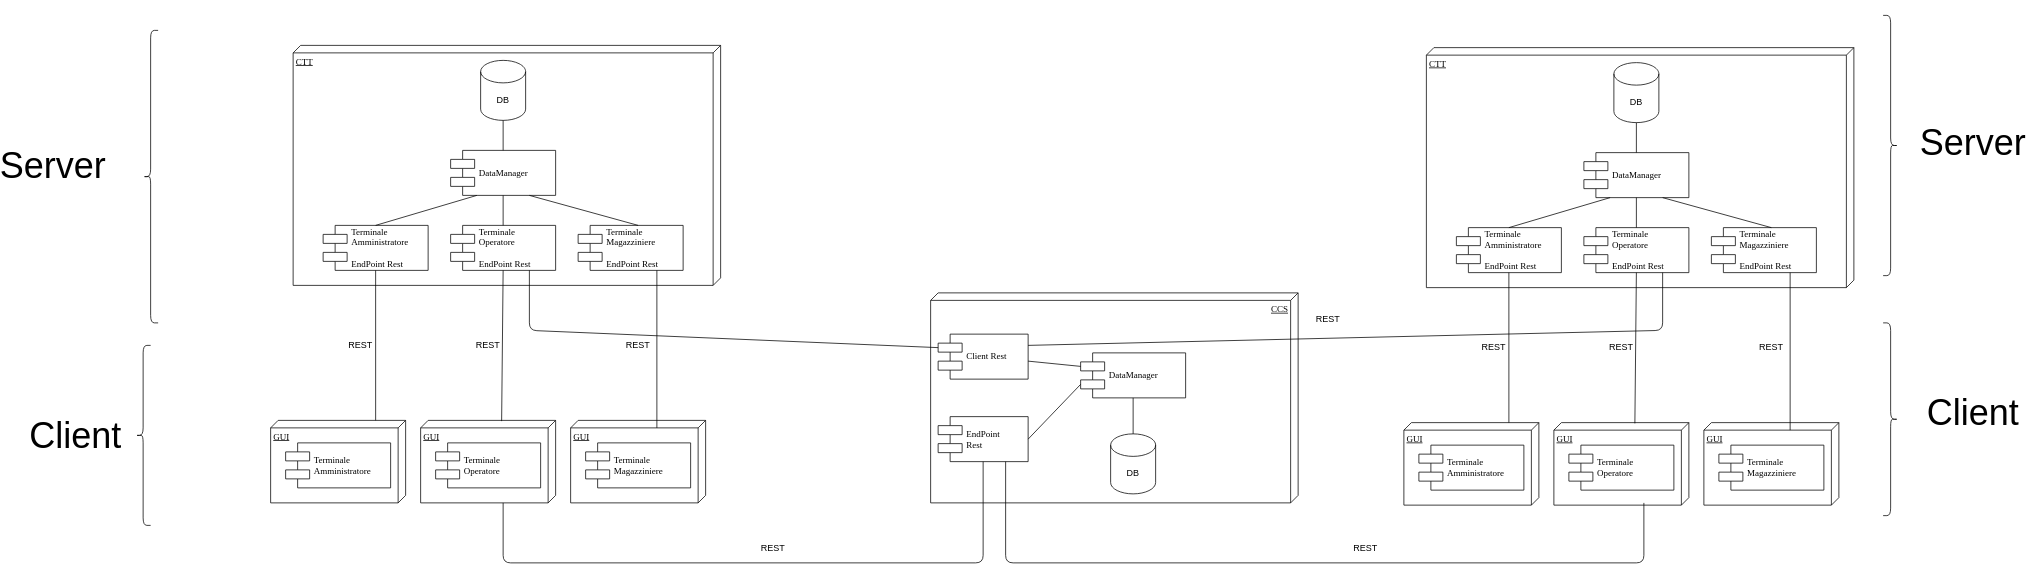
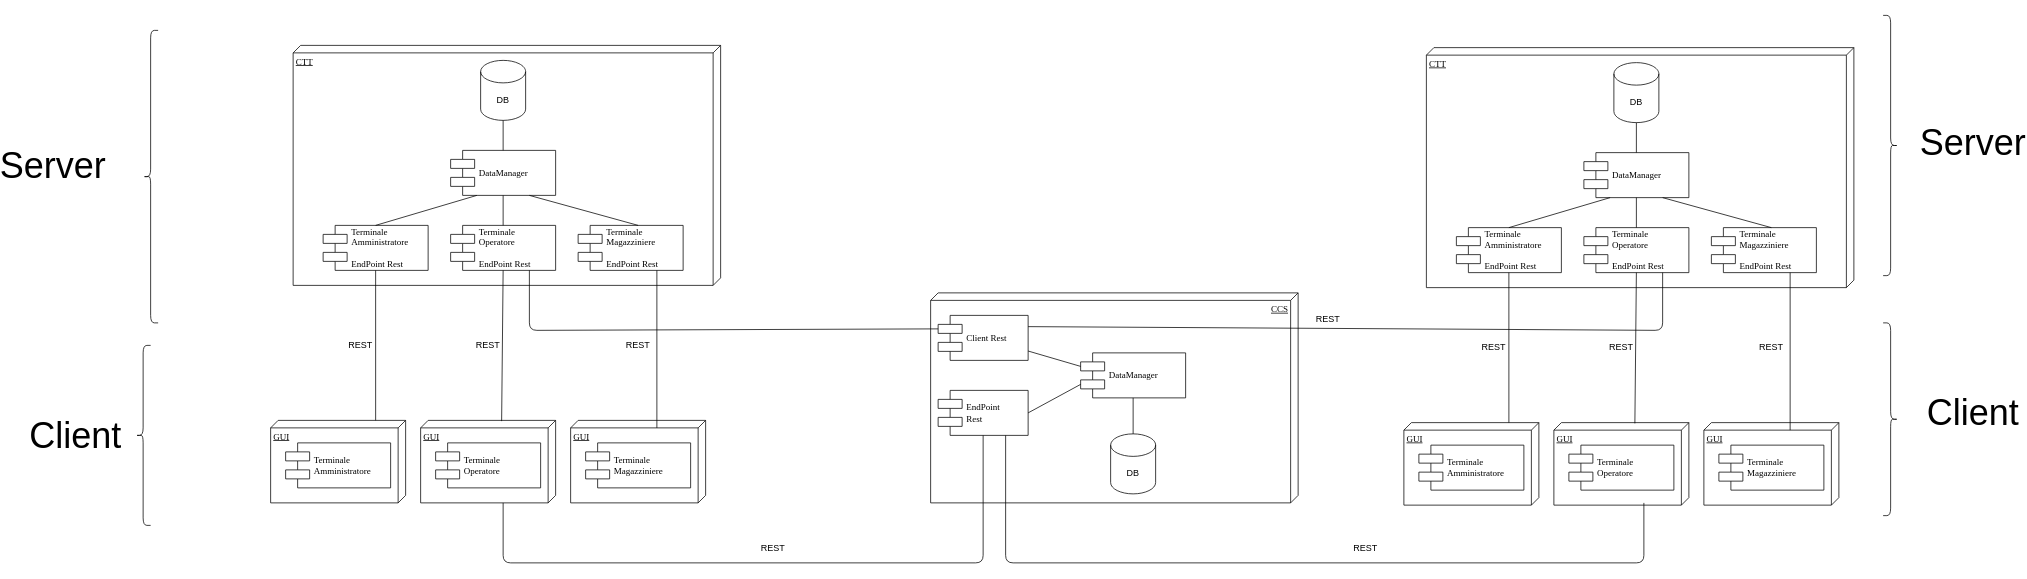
node "Client Rest": moved (983, 357) -> (983, 338)
node "EndPoint Rest": moved (983, 439) -> (983, 413)
